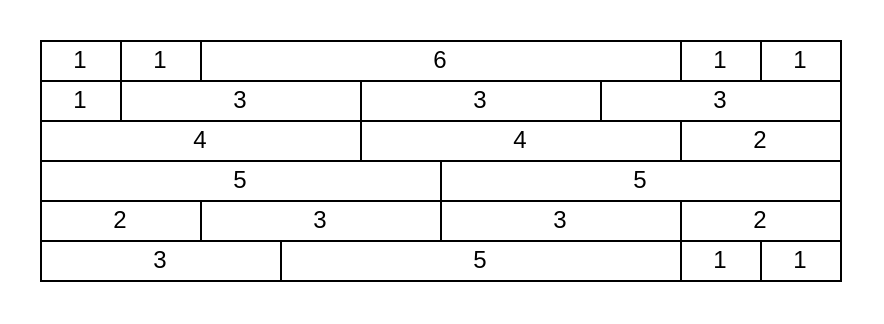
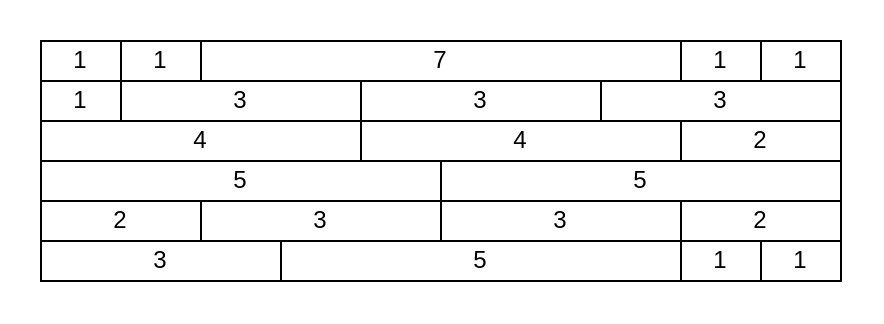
node "6": label "6" -> "7"
